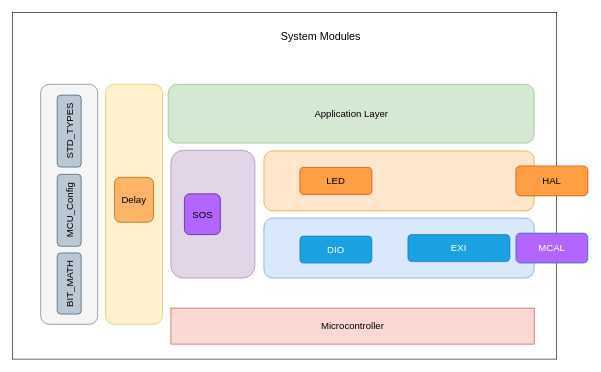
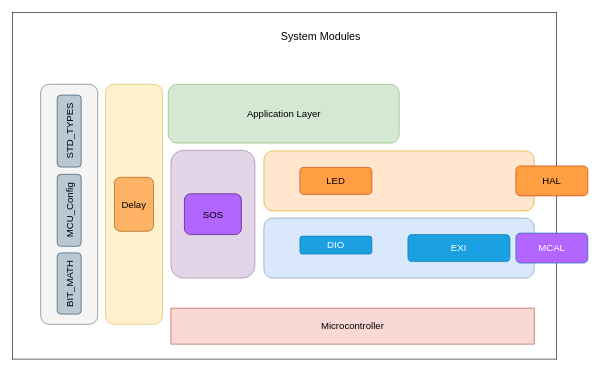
node "Application Layer": size 366x59 -> 231x59
node "Delay": size 39x45 -> 39x54
node "SOS": size 36x41 -> 57x41
node "DIO": size 72x27 -> 72x18
